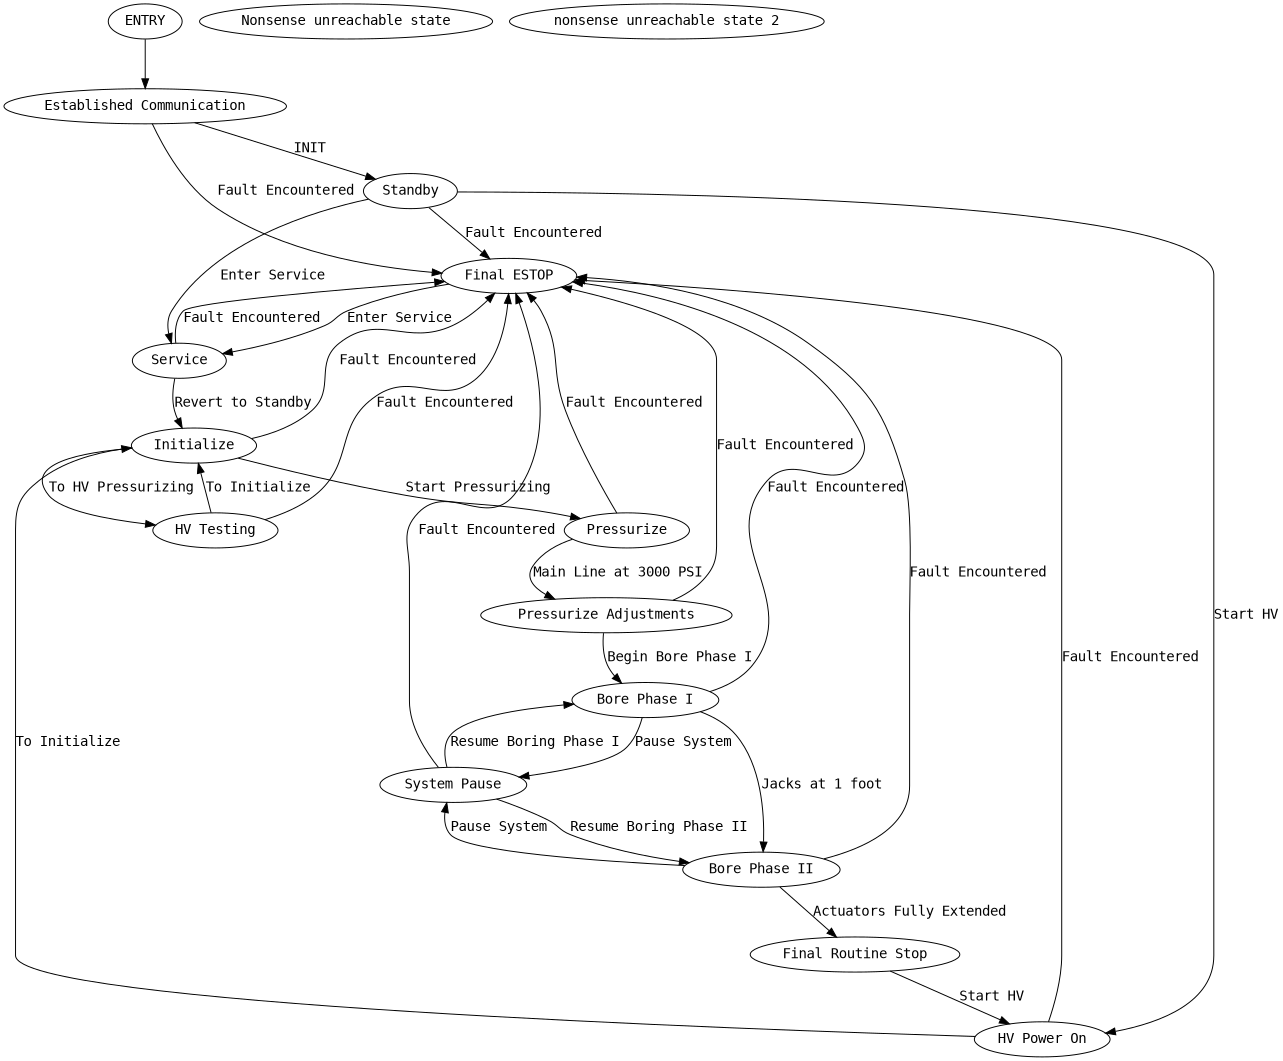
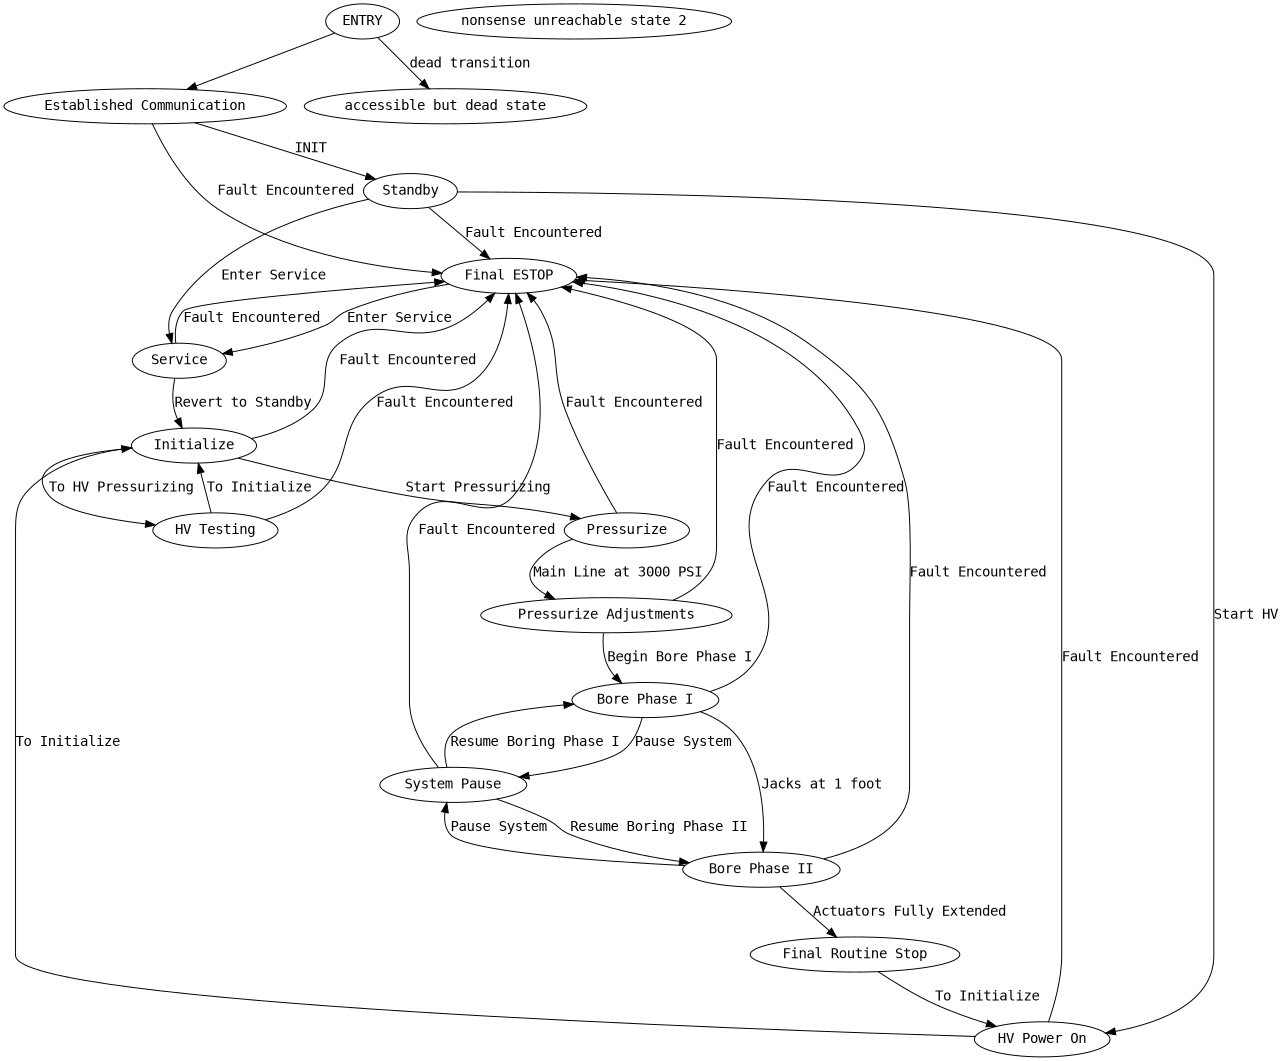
node "Nonsense unreachable state": removed
node "accessible but dead state": added
edge "Final Routine Stop" -> "HV Power On": label "Start HV" -> "To Initialize "
